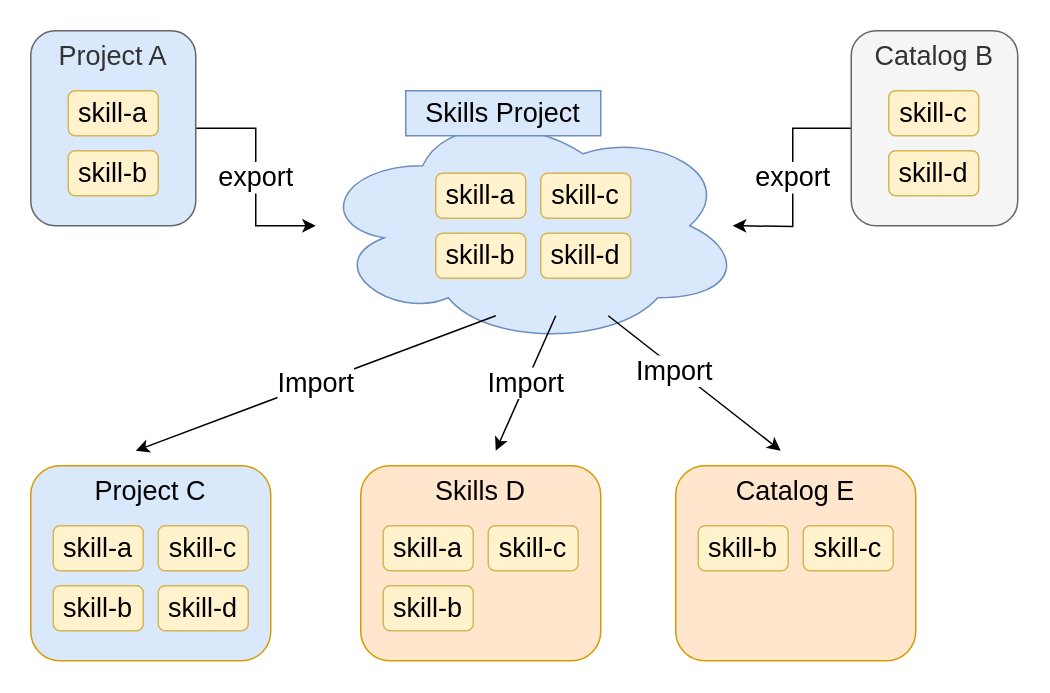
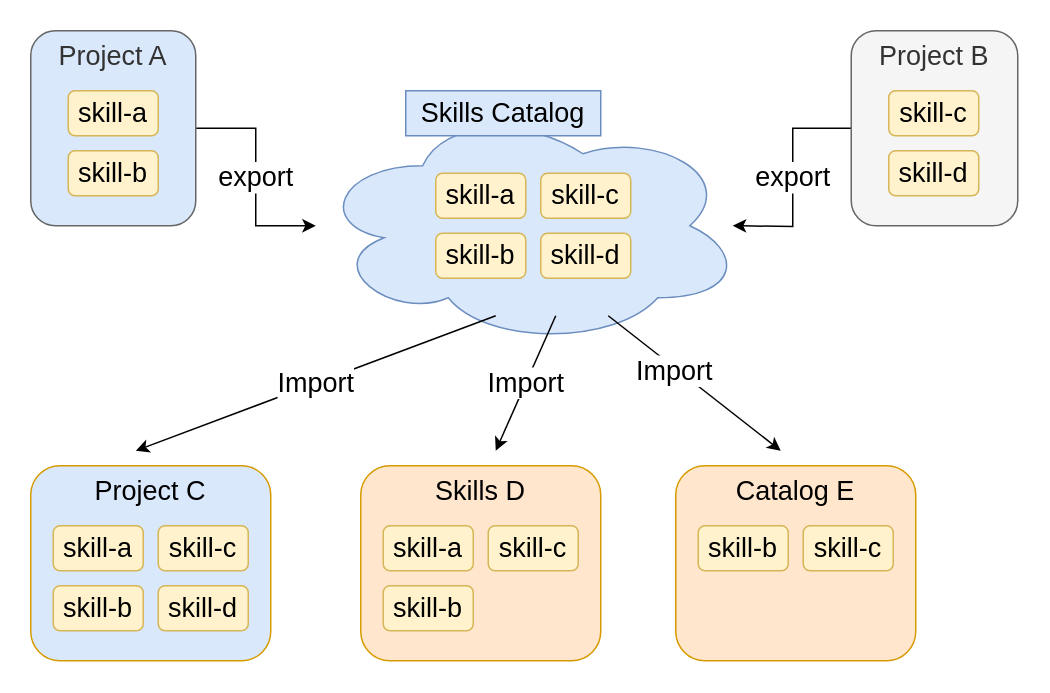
node "Catalog B": label "Catalog B" -> "Project B"
node "Skills Project": label "Skills Project" -> "Skills Catalog"
